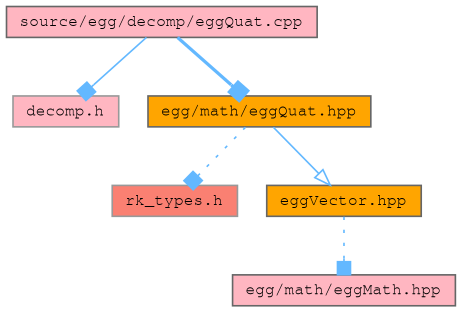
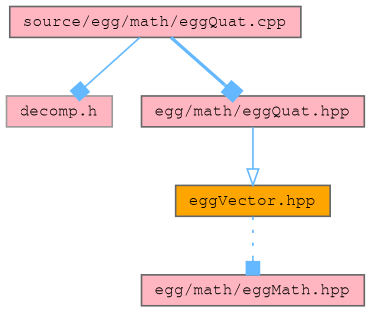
node "source/egg/decomp/eggQuat.cpp": label "source/egg/decomp/eggQuat.cpp" -> "source/egg/math/eggQuat.cpp"
node "egg/math/eggQuat.hpp": fillcolor orange -> lightpink
node "rk_types.h": removed
